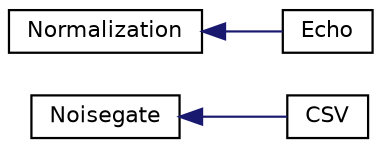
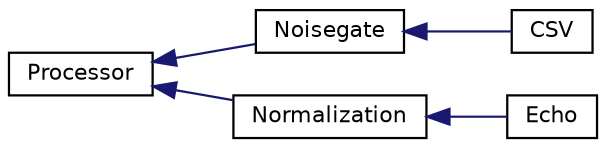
node "Processor": added
